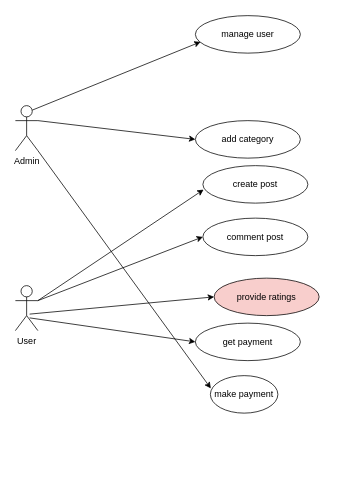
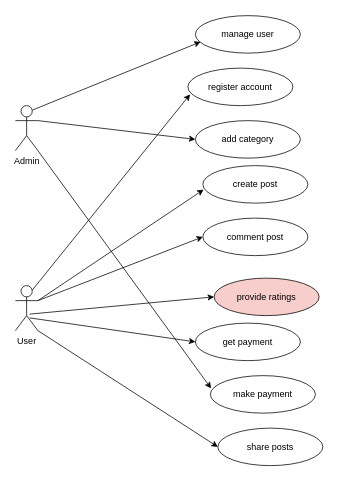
node "register account": added
edge "User" -> "register account": added
edge "User" -> "share posts": added
node "make payment": size 68x38 -> 105x38
node "share posts": added
